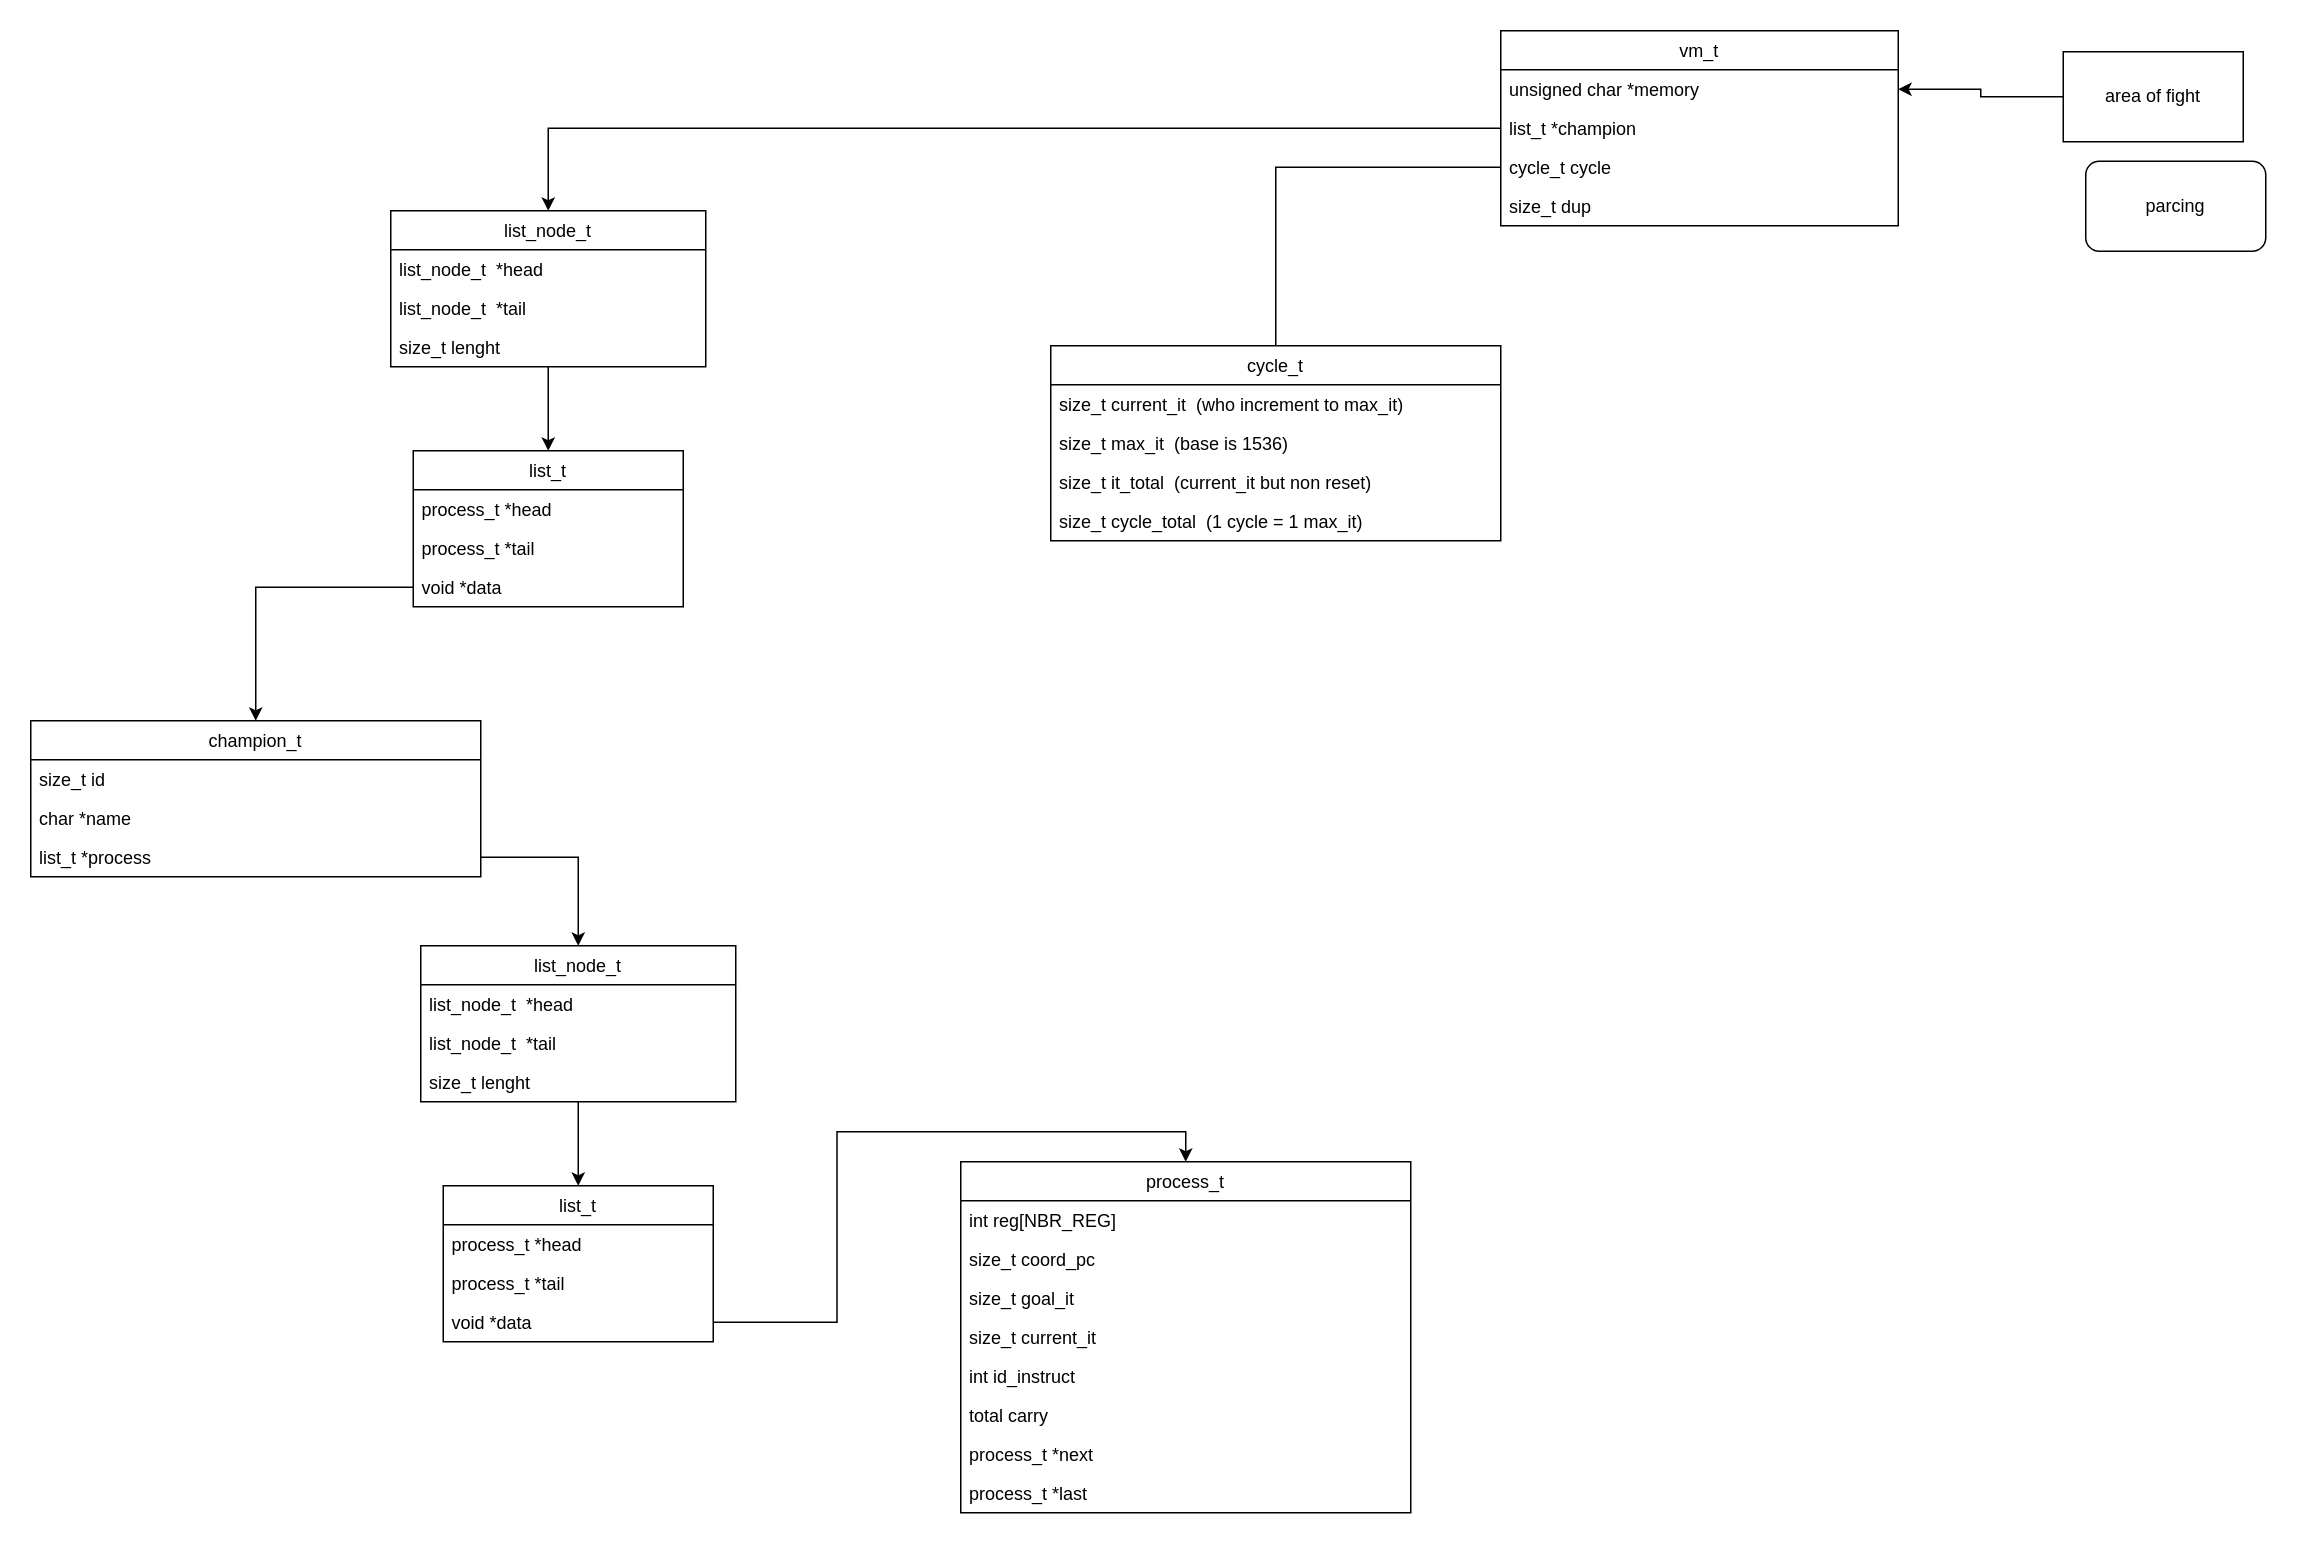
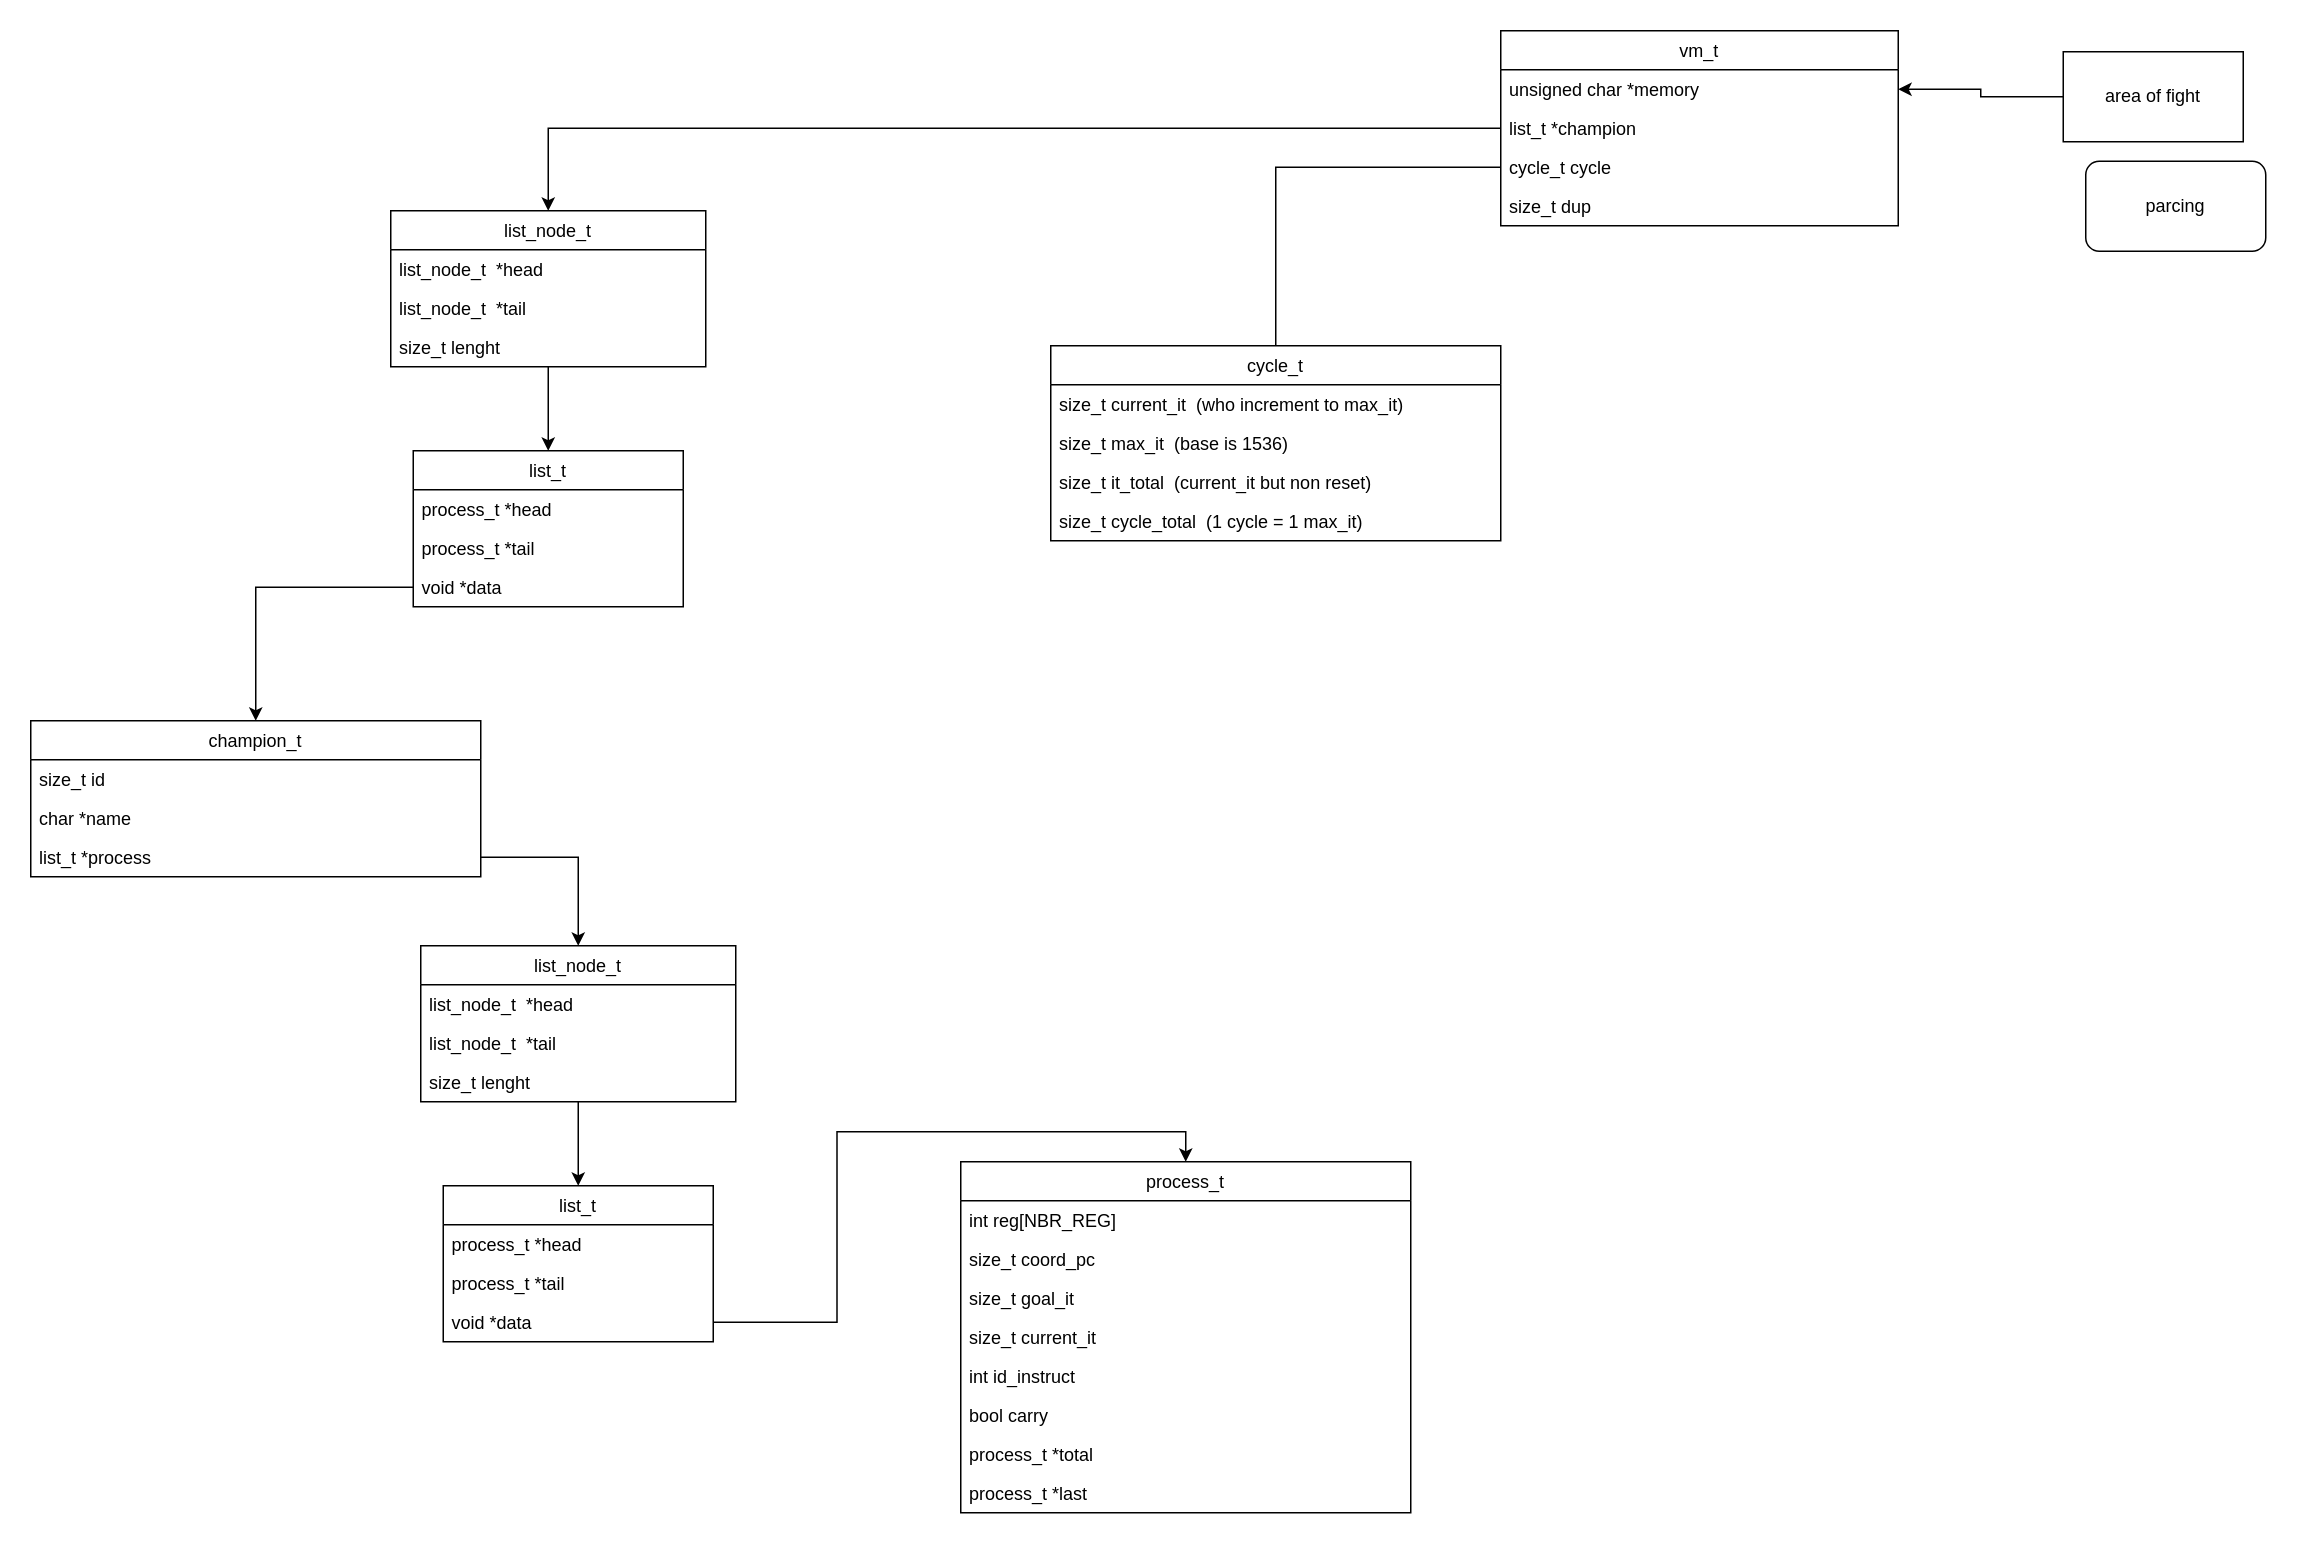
node "total carry": label "total carry" -> "bool carry"
node "process_t *next": label "process_t *next" -> "process_t *total"
